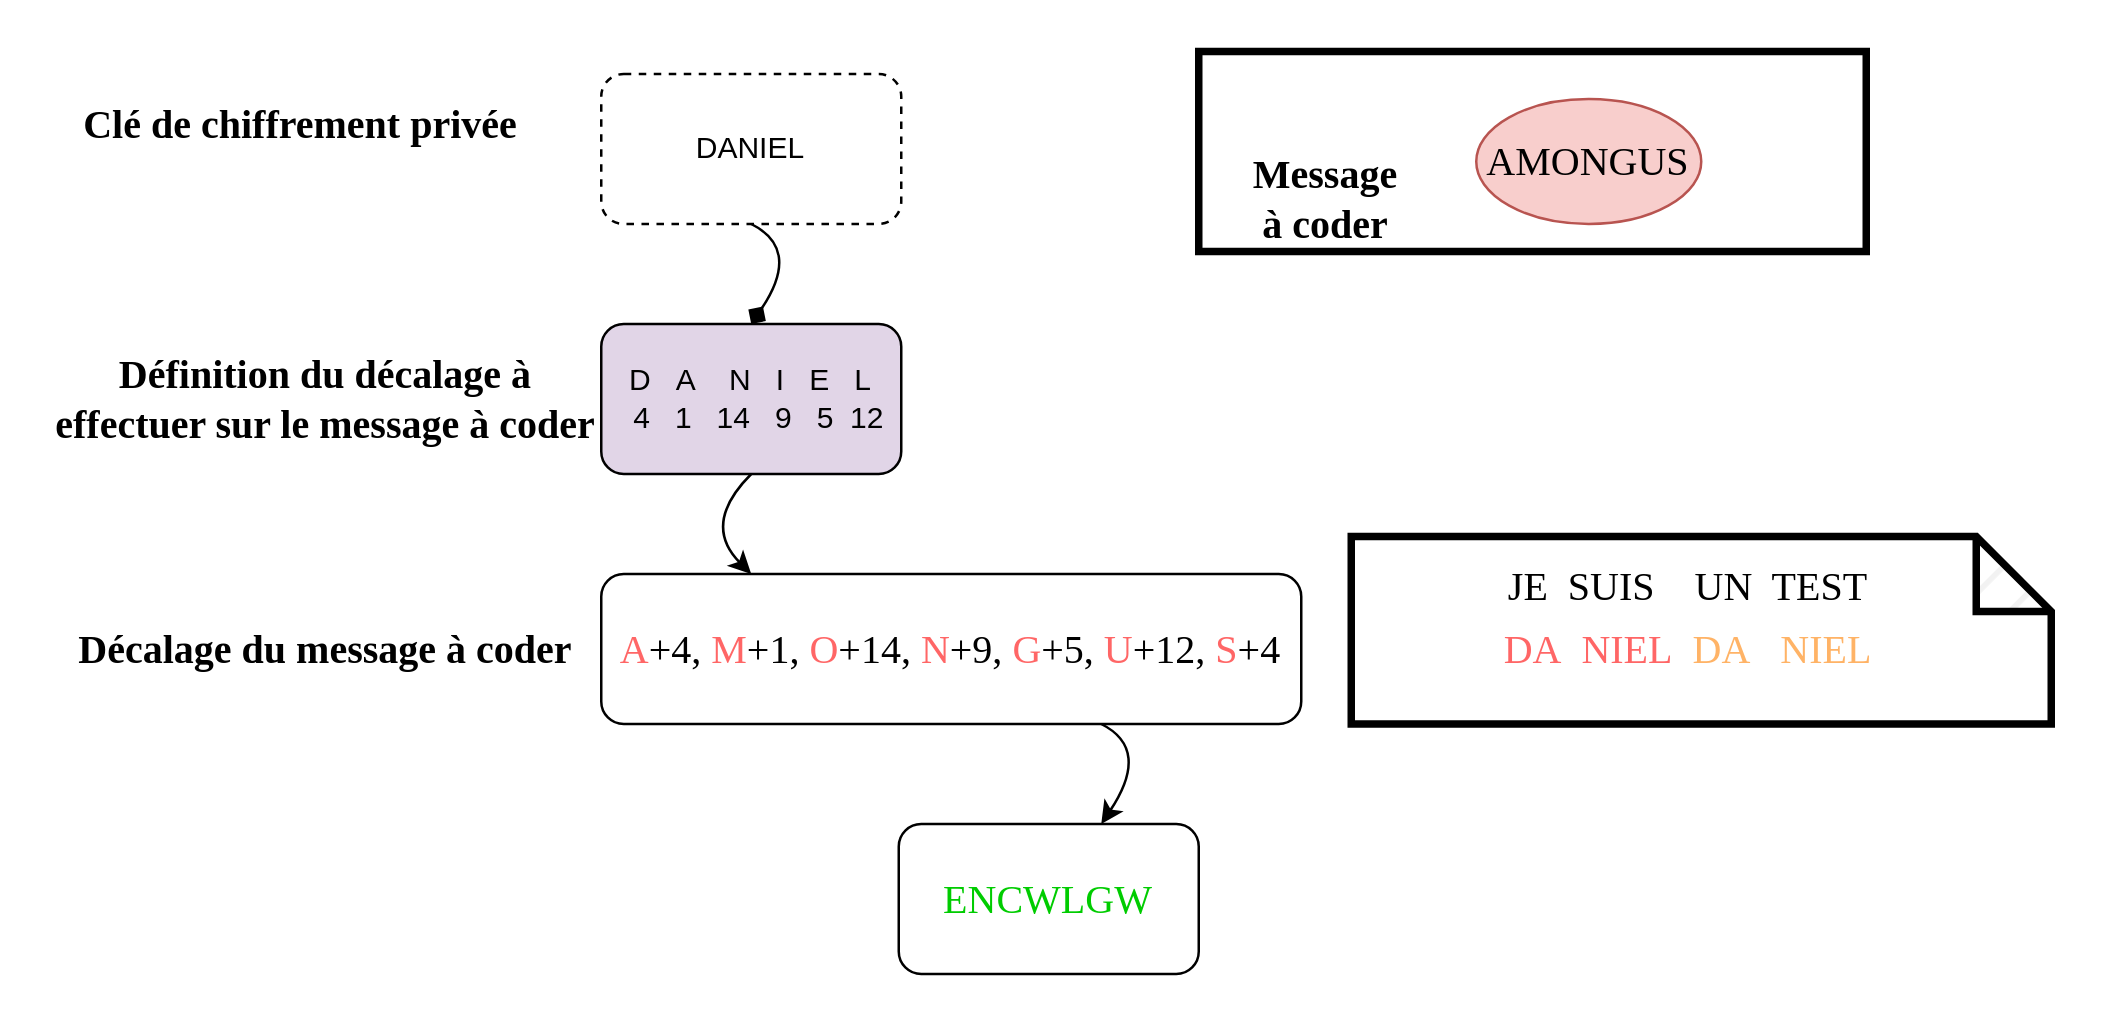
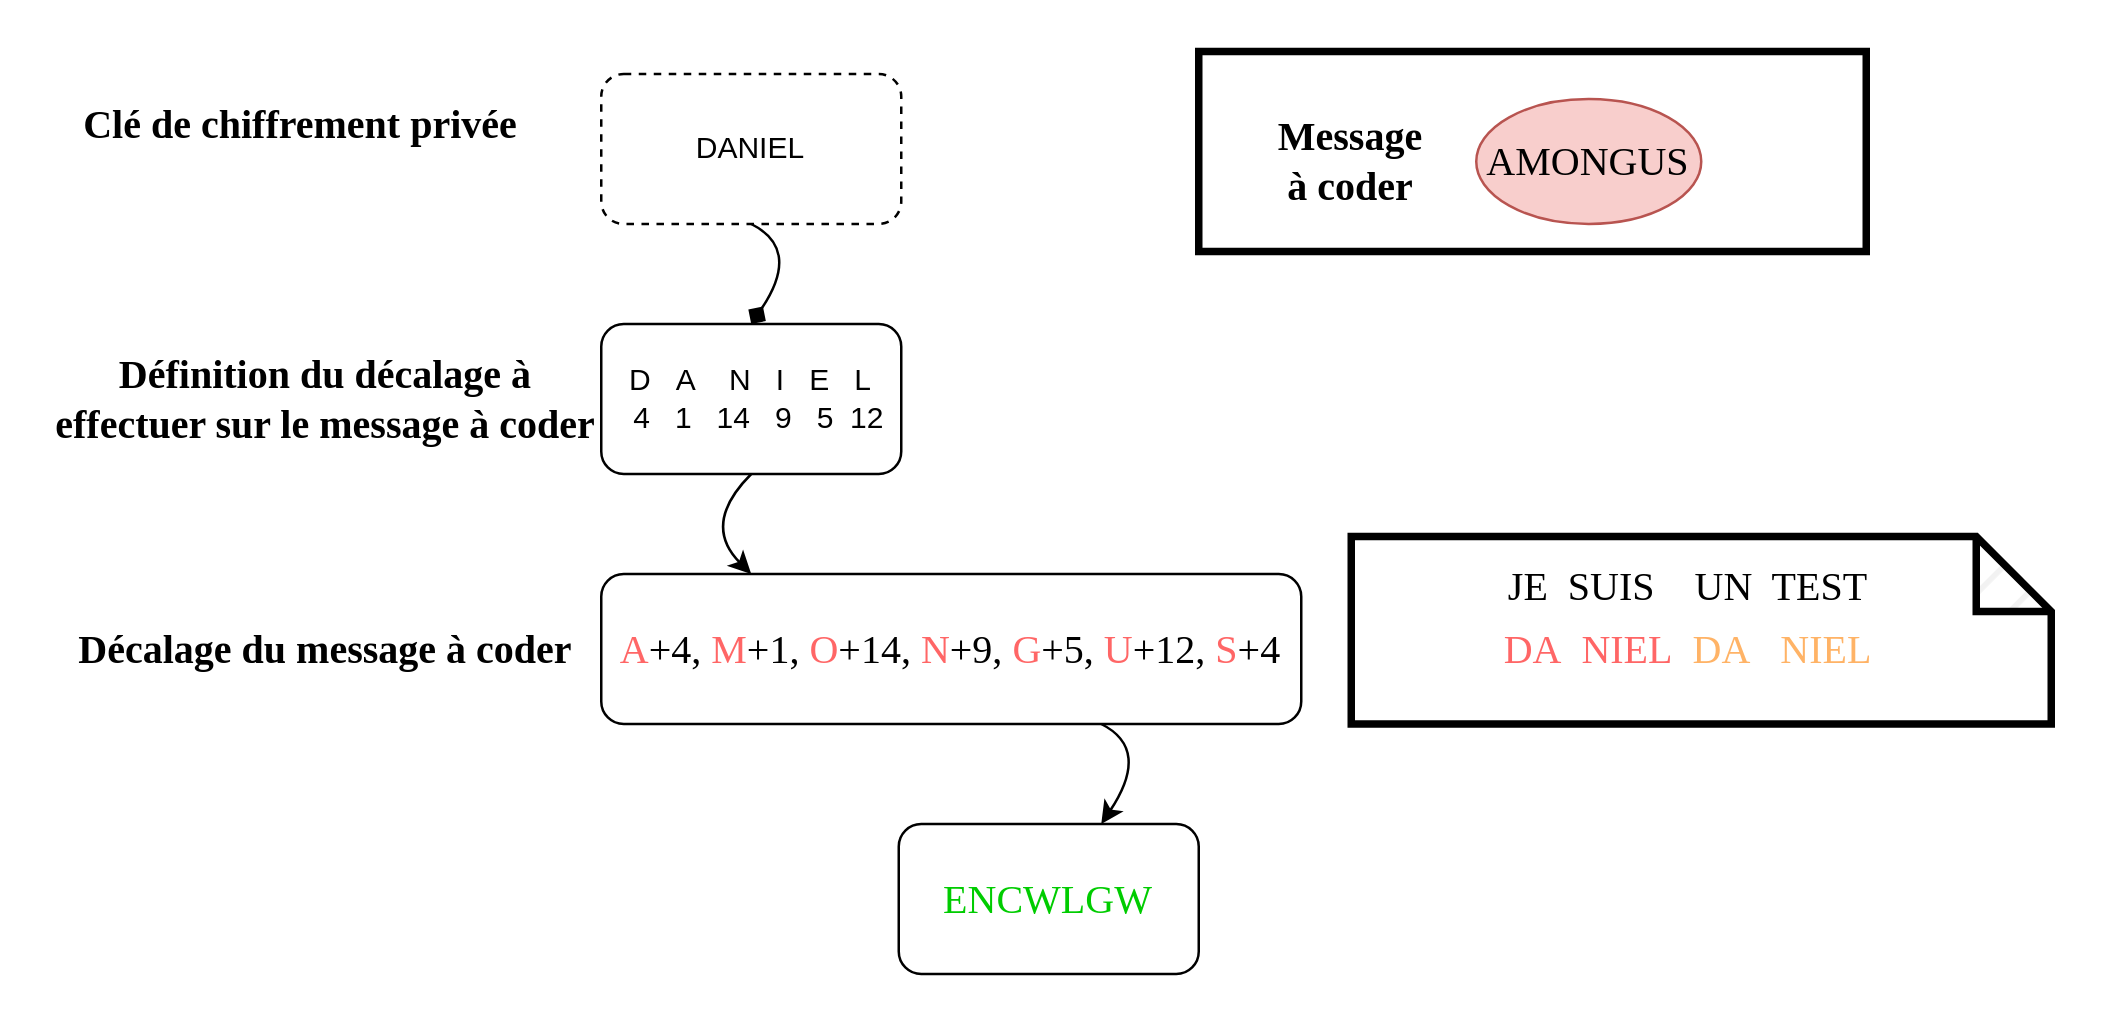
node "Message à coder": moved (1326, 199) -> (1351, 161)
node "D A N I E L 4 1 14 9 5 12": fillcolor #e1d5e7 -> #ffffff
